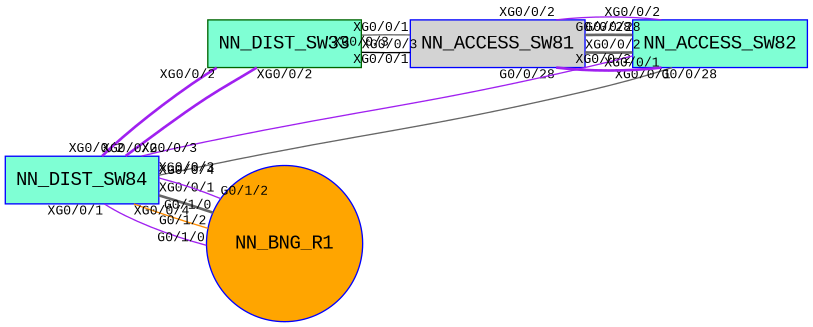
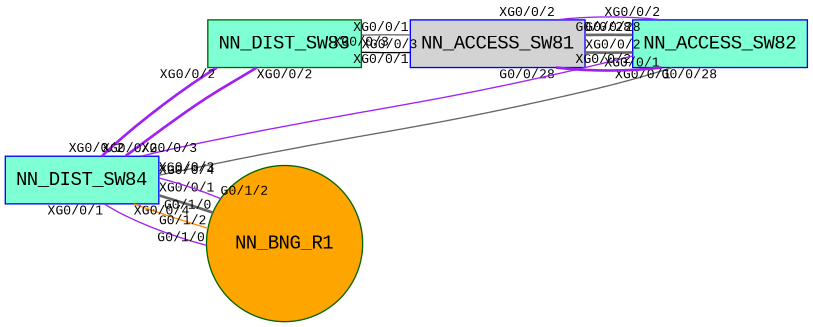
node "NN_DIST_SW33": label "NN_DIST_SW33" -> "NN_DIST_SW83"
node "NN_BNG_R1": color blue -> darkgreen
